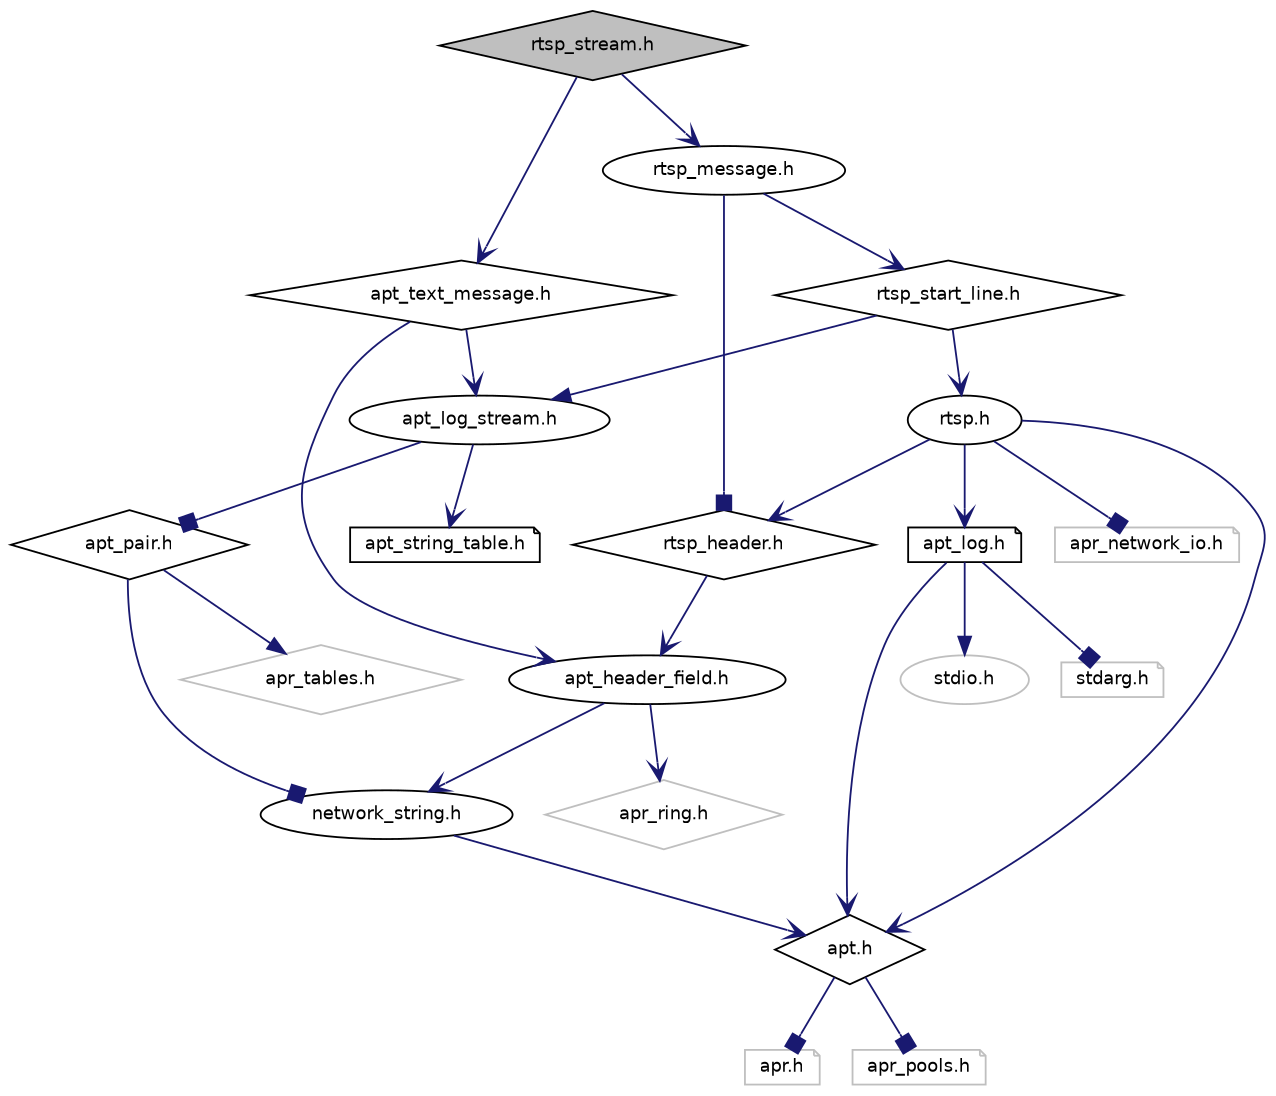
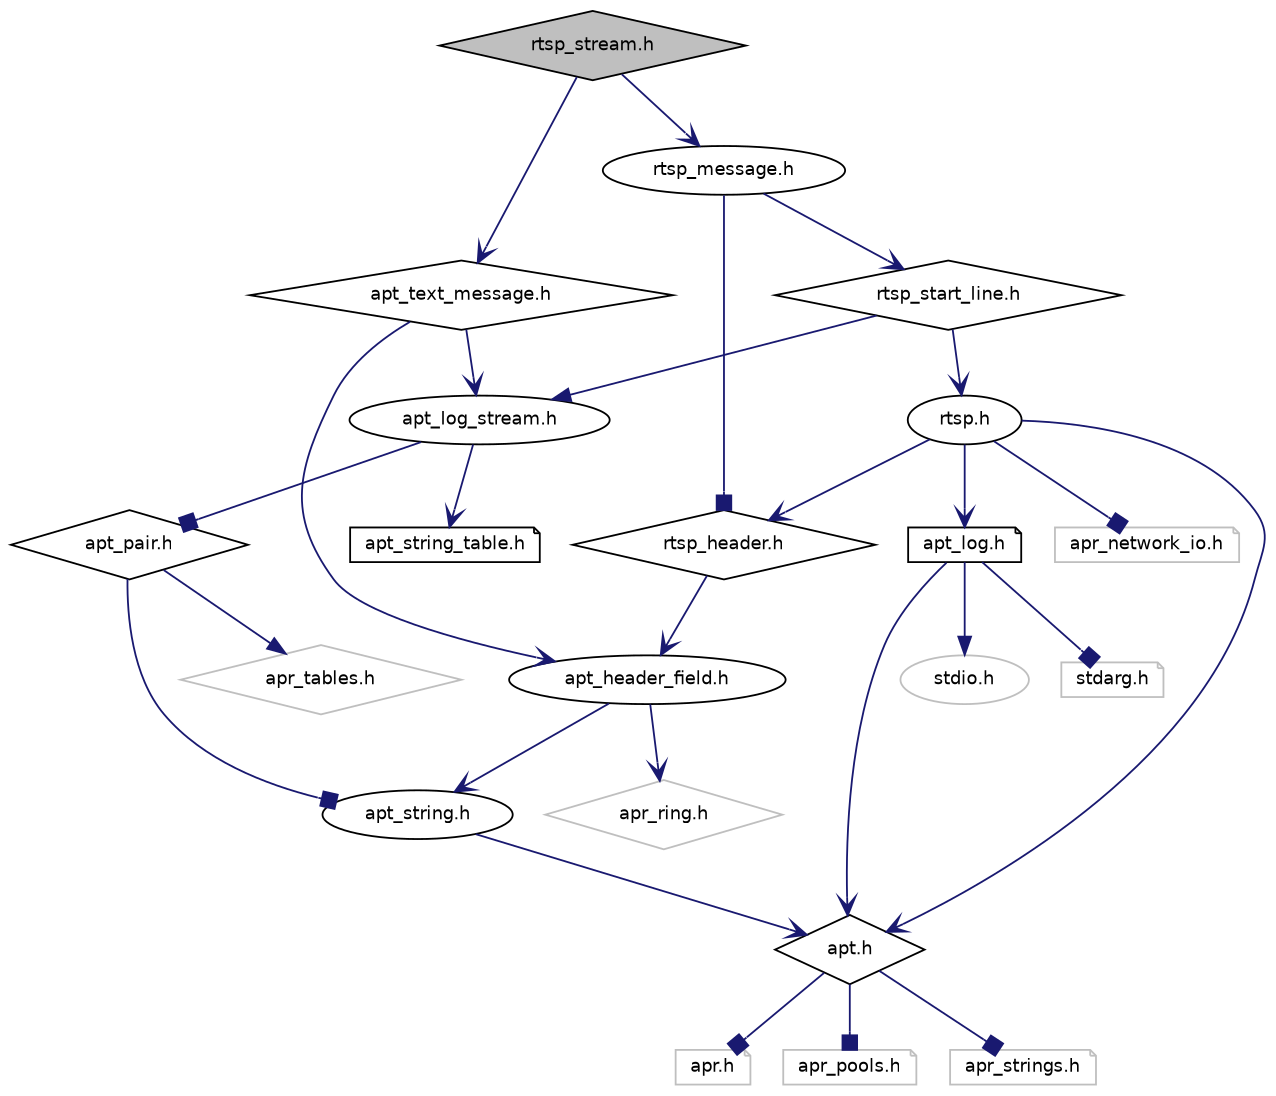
node "network_string.h": label "network_string.h" -> "apt_string.h"
node "apr_strings.h": added
